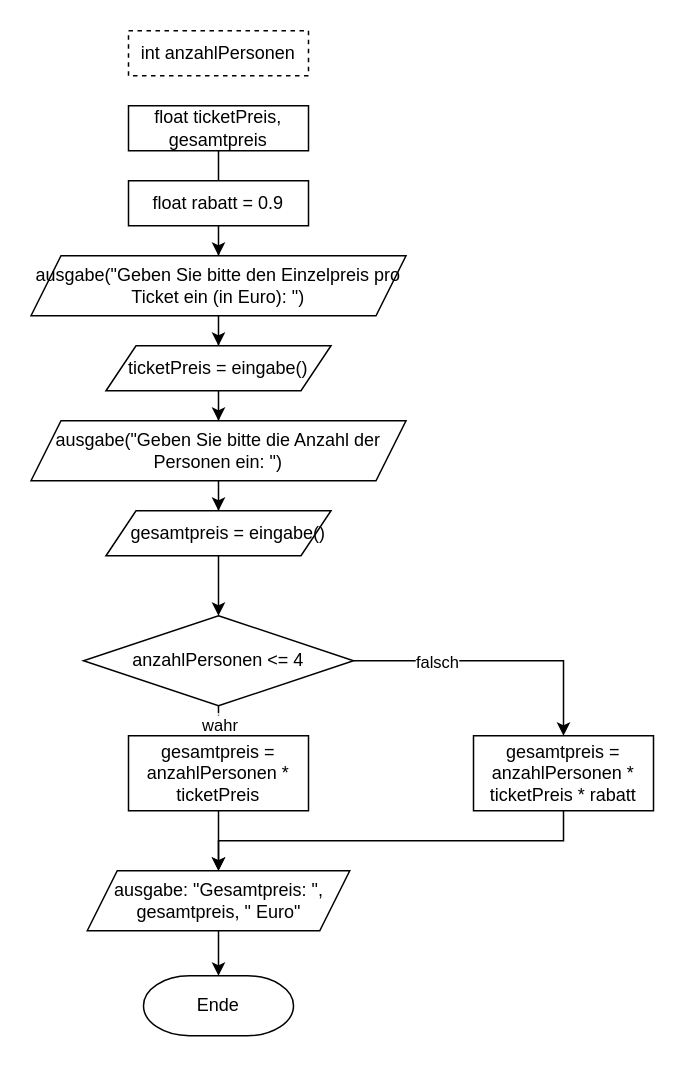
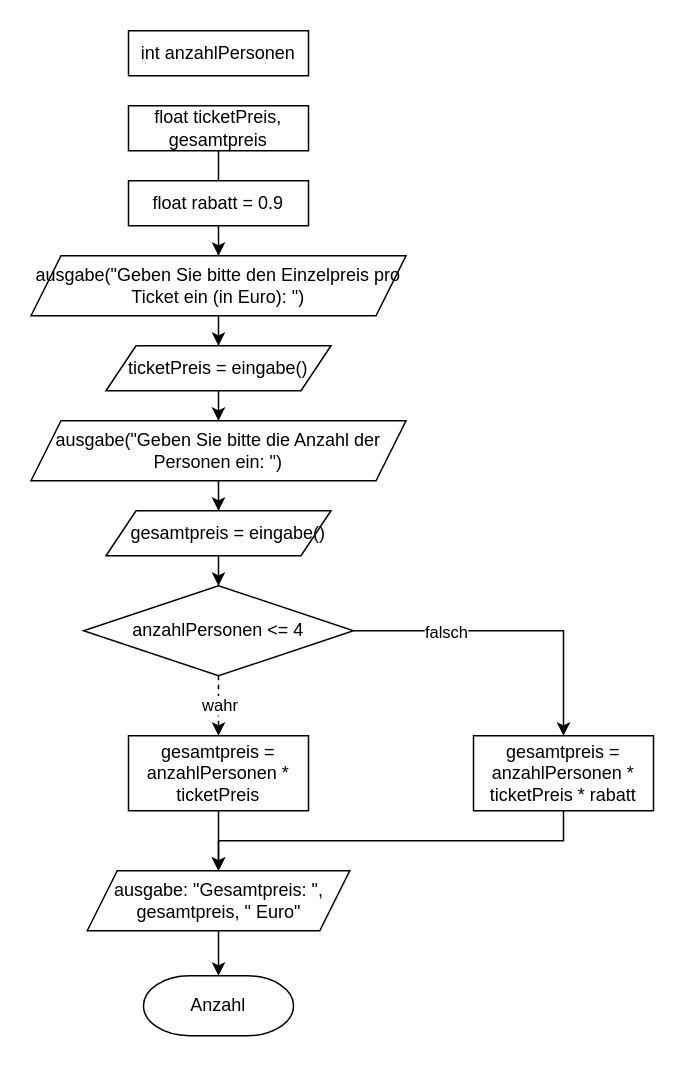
node "int anzahlPersonen": style dashed -> solid
node "anzahlPersonen <= 4": moved (218, 661) -> (218, 631)
node "Ende": label "Ende" -> "Anzahl"
